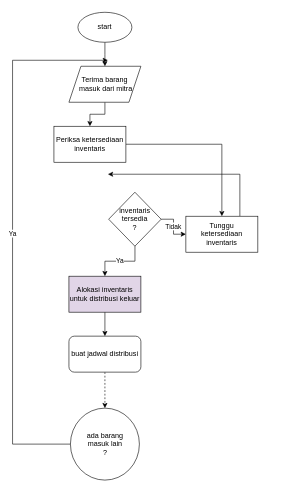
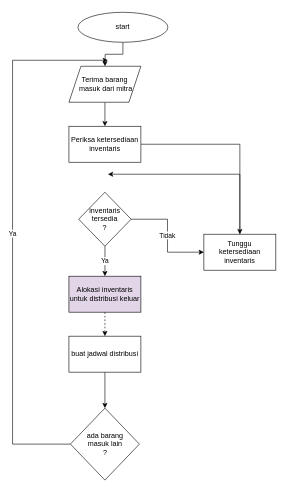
node "start": size 54x30 -> 90x30
node "Periksa ketersediaan inventaris": moved (90, 144) -> (105, 144)
node "inventaris tersedia ?": moved (135, 219) -> (105, 219)
node "Tunggu ketersediaan inventaris": moved (222, 234) -> (240, 252)
edge "Alokasi inventaris untuk distribusi keluar" -> "buat jadwal distribusi": style solid -> dashed
node "buat jadwal distribusi": shape rounded rectangle -> rectangle
edge "buat jadwal distribusi" -> "ada barang masuk lain ?": style dashed -> solid
node "ada barang masuk lain ?": shape ellipse -> diamond
